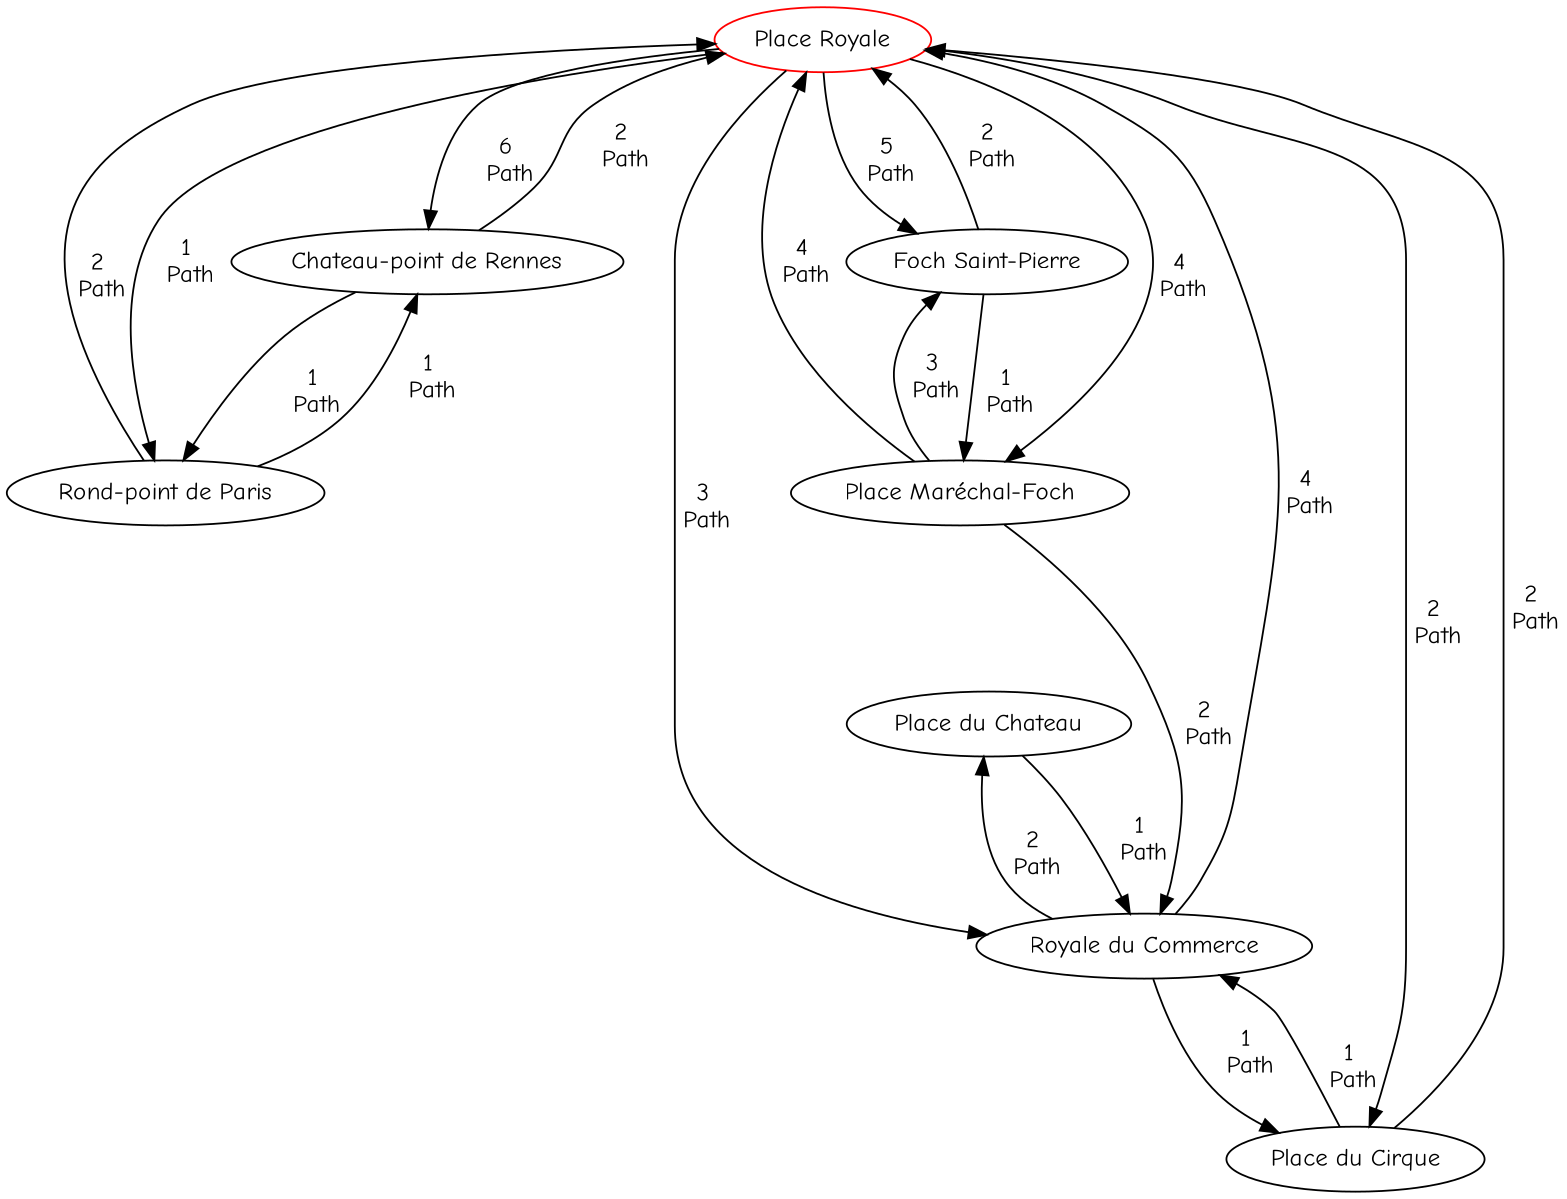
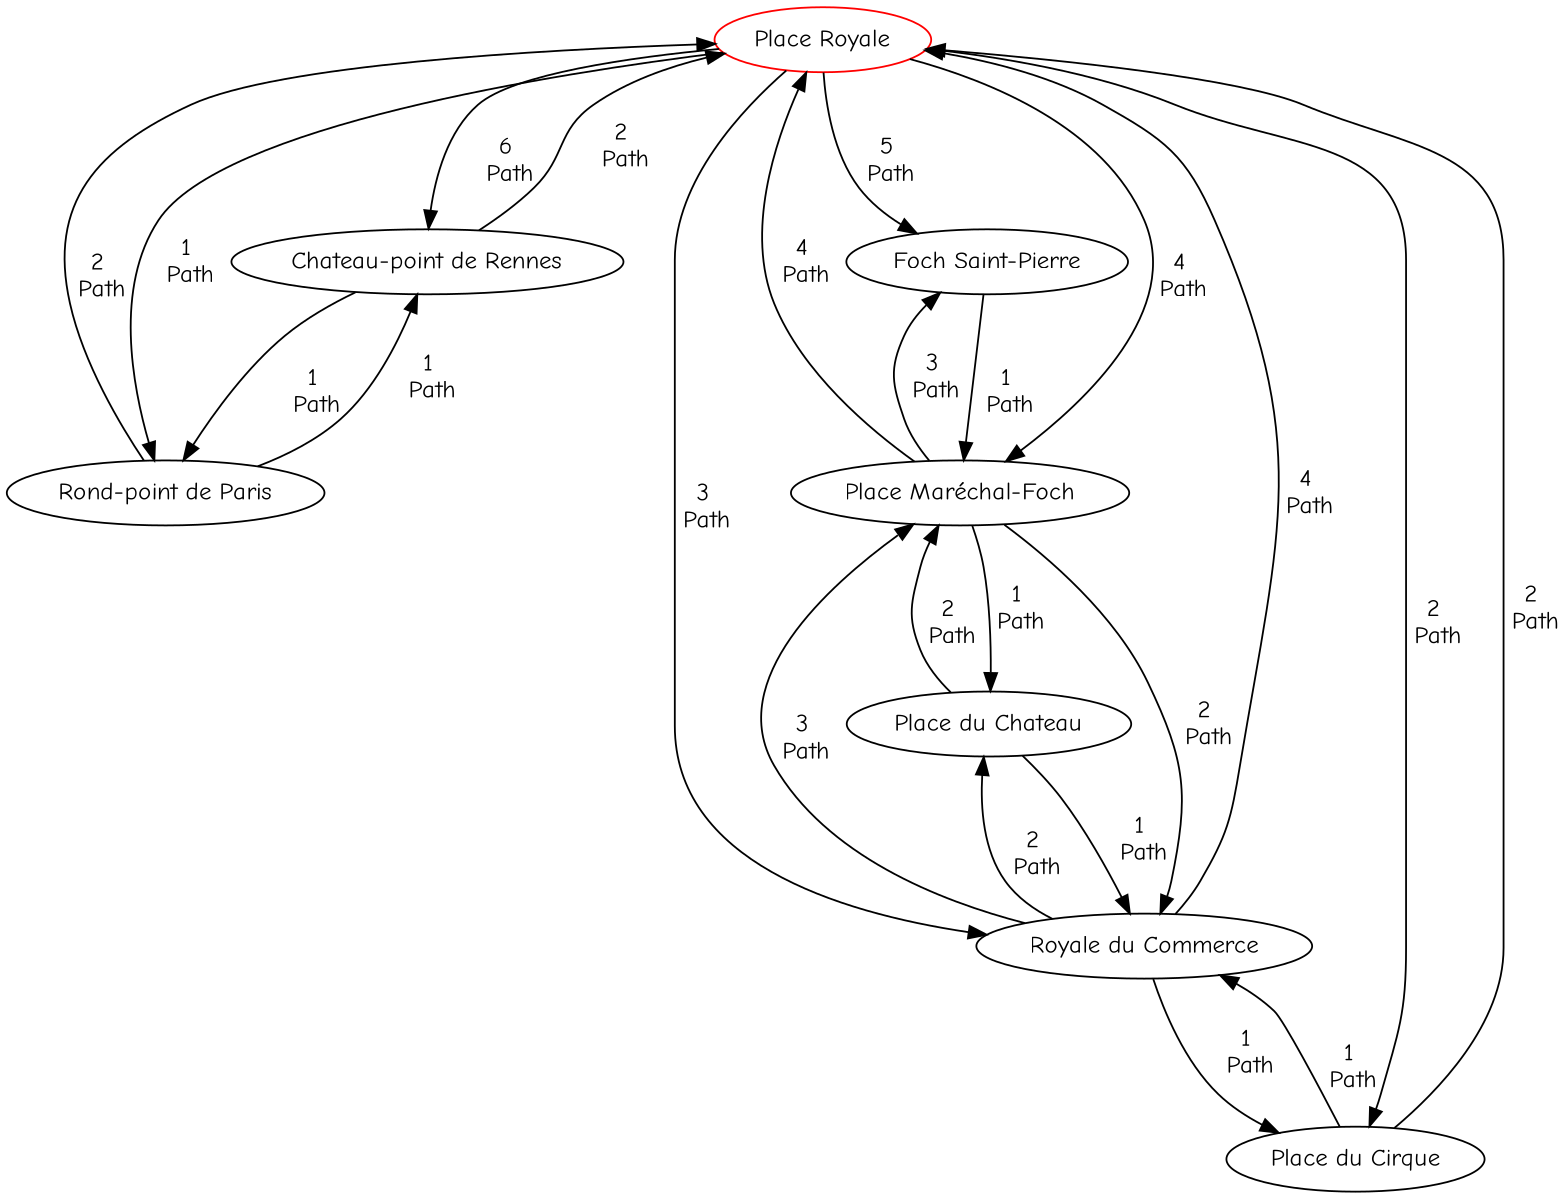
edge "Foch Saint-Pierre" -> "Place Royale": removed, label "2 Path"
edge "Place Maréchal-Foch" -> "Place du Chateau": added, label "1 Path"
edge "Place du Chateau" -> "Place Maréchal-Foch": added, label "2 Path"
edge "Royale du Commerce" -> "Place Maréchal-Foch": added, label "3 Path"
